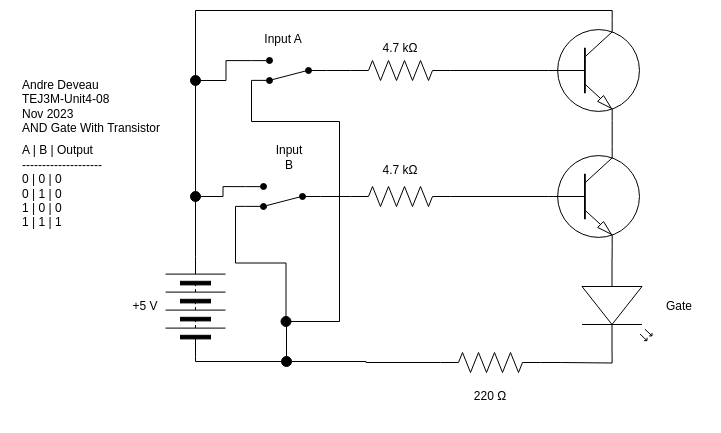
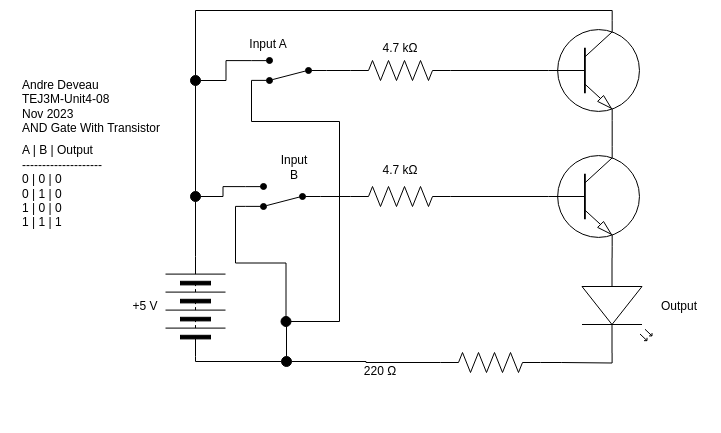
node "Input A": moved (283, 39) -> (268, 44)
node "Input B": moved (289, 157) -> (294, 167)
node "Gate": label "Gate" -> "Output"
node "220 Ω": moved (491, 397) -> (381, 372)
